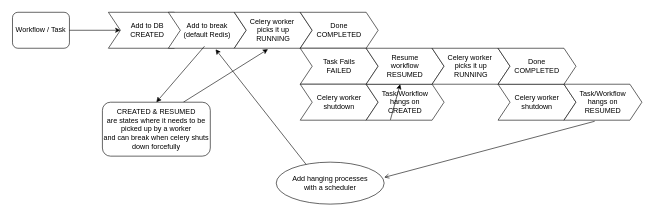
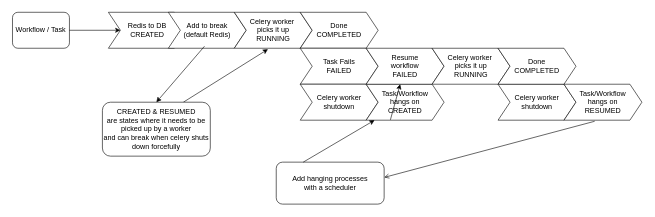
node "Add to DB CREATED": label "Add to DB CREATED" -> "Redis to DB CREATED"
node "Resume workflow RESUMED": label "Resume workflow RESUMED" -> "Resume workflow FAILED"
edge "Add hanging processes with a scheduler" -> "Add to break (default Redis)": now "Add hanging processes with a scheduler" -> "Task/Workflow hangs on CREATED"
node "Add hanging processes with a scheduler": shape ellipse -> rounded rectangle
